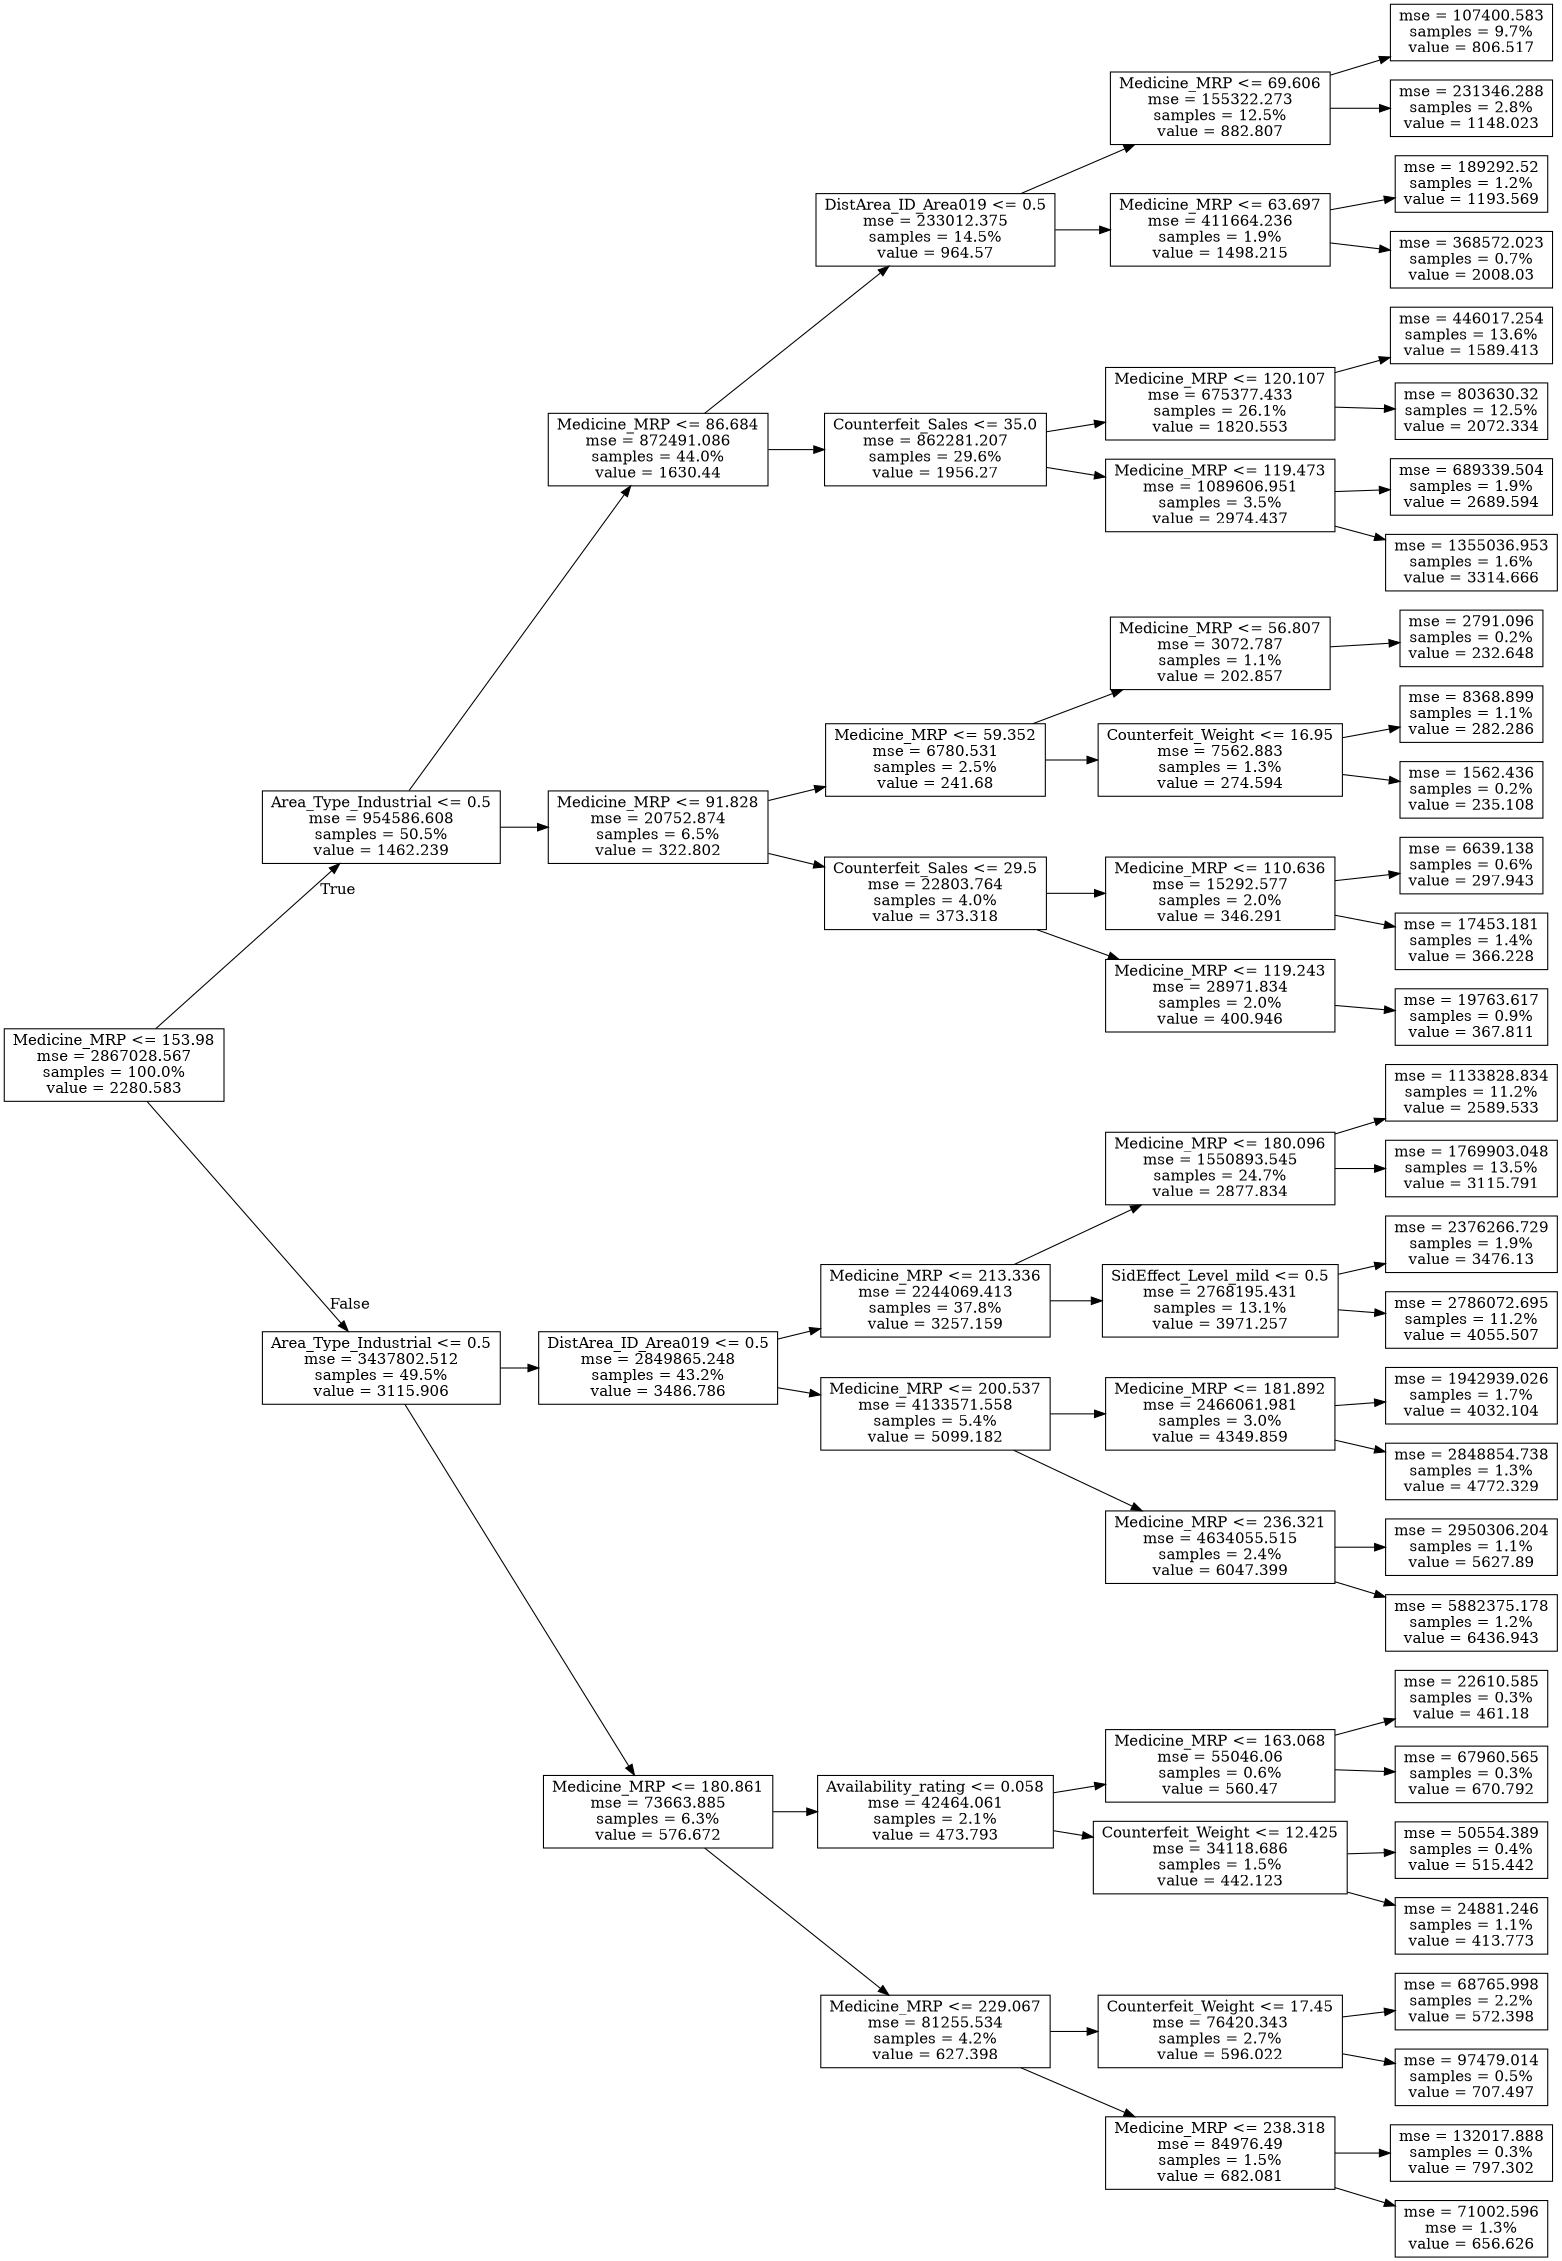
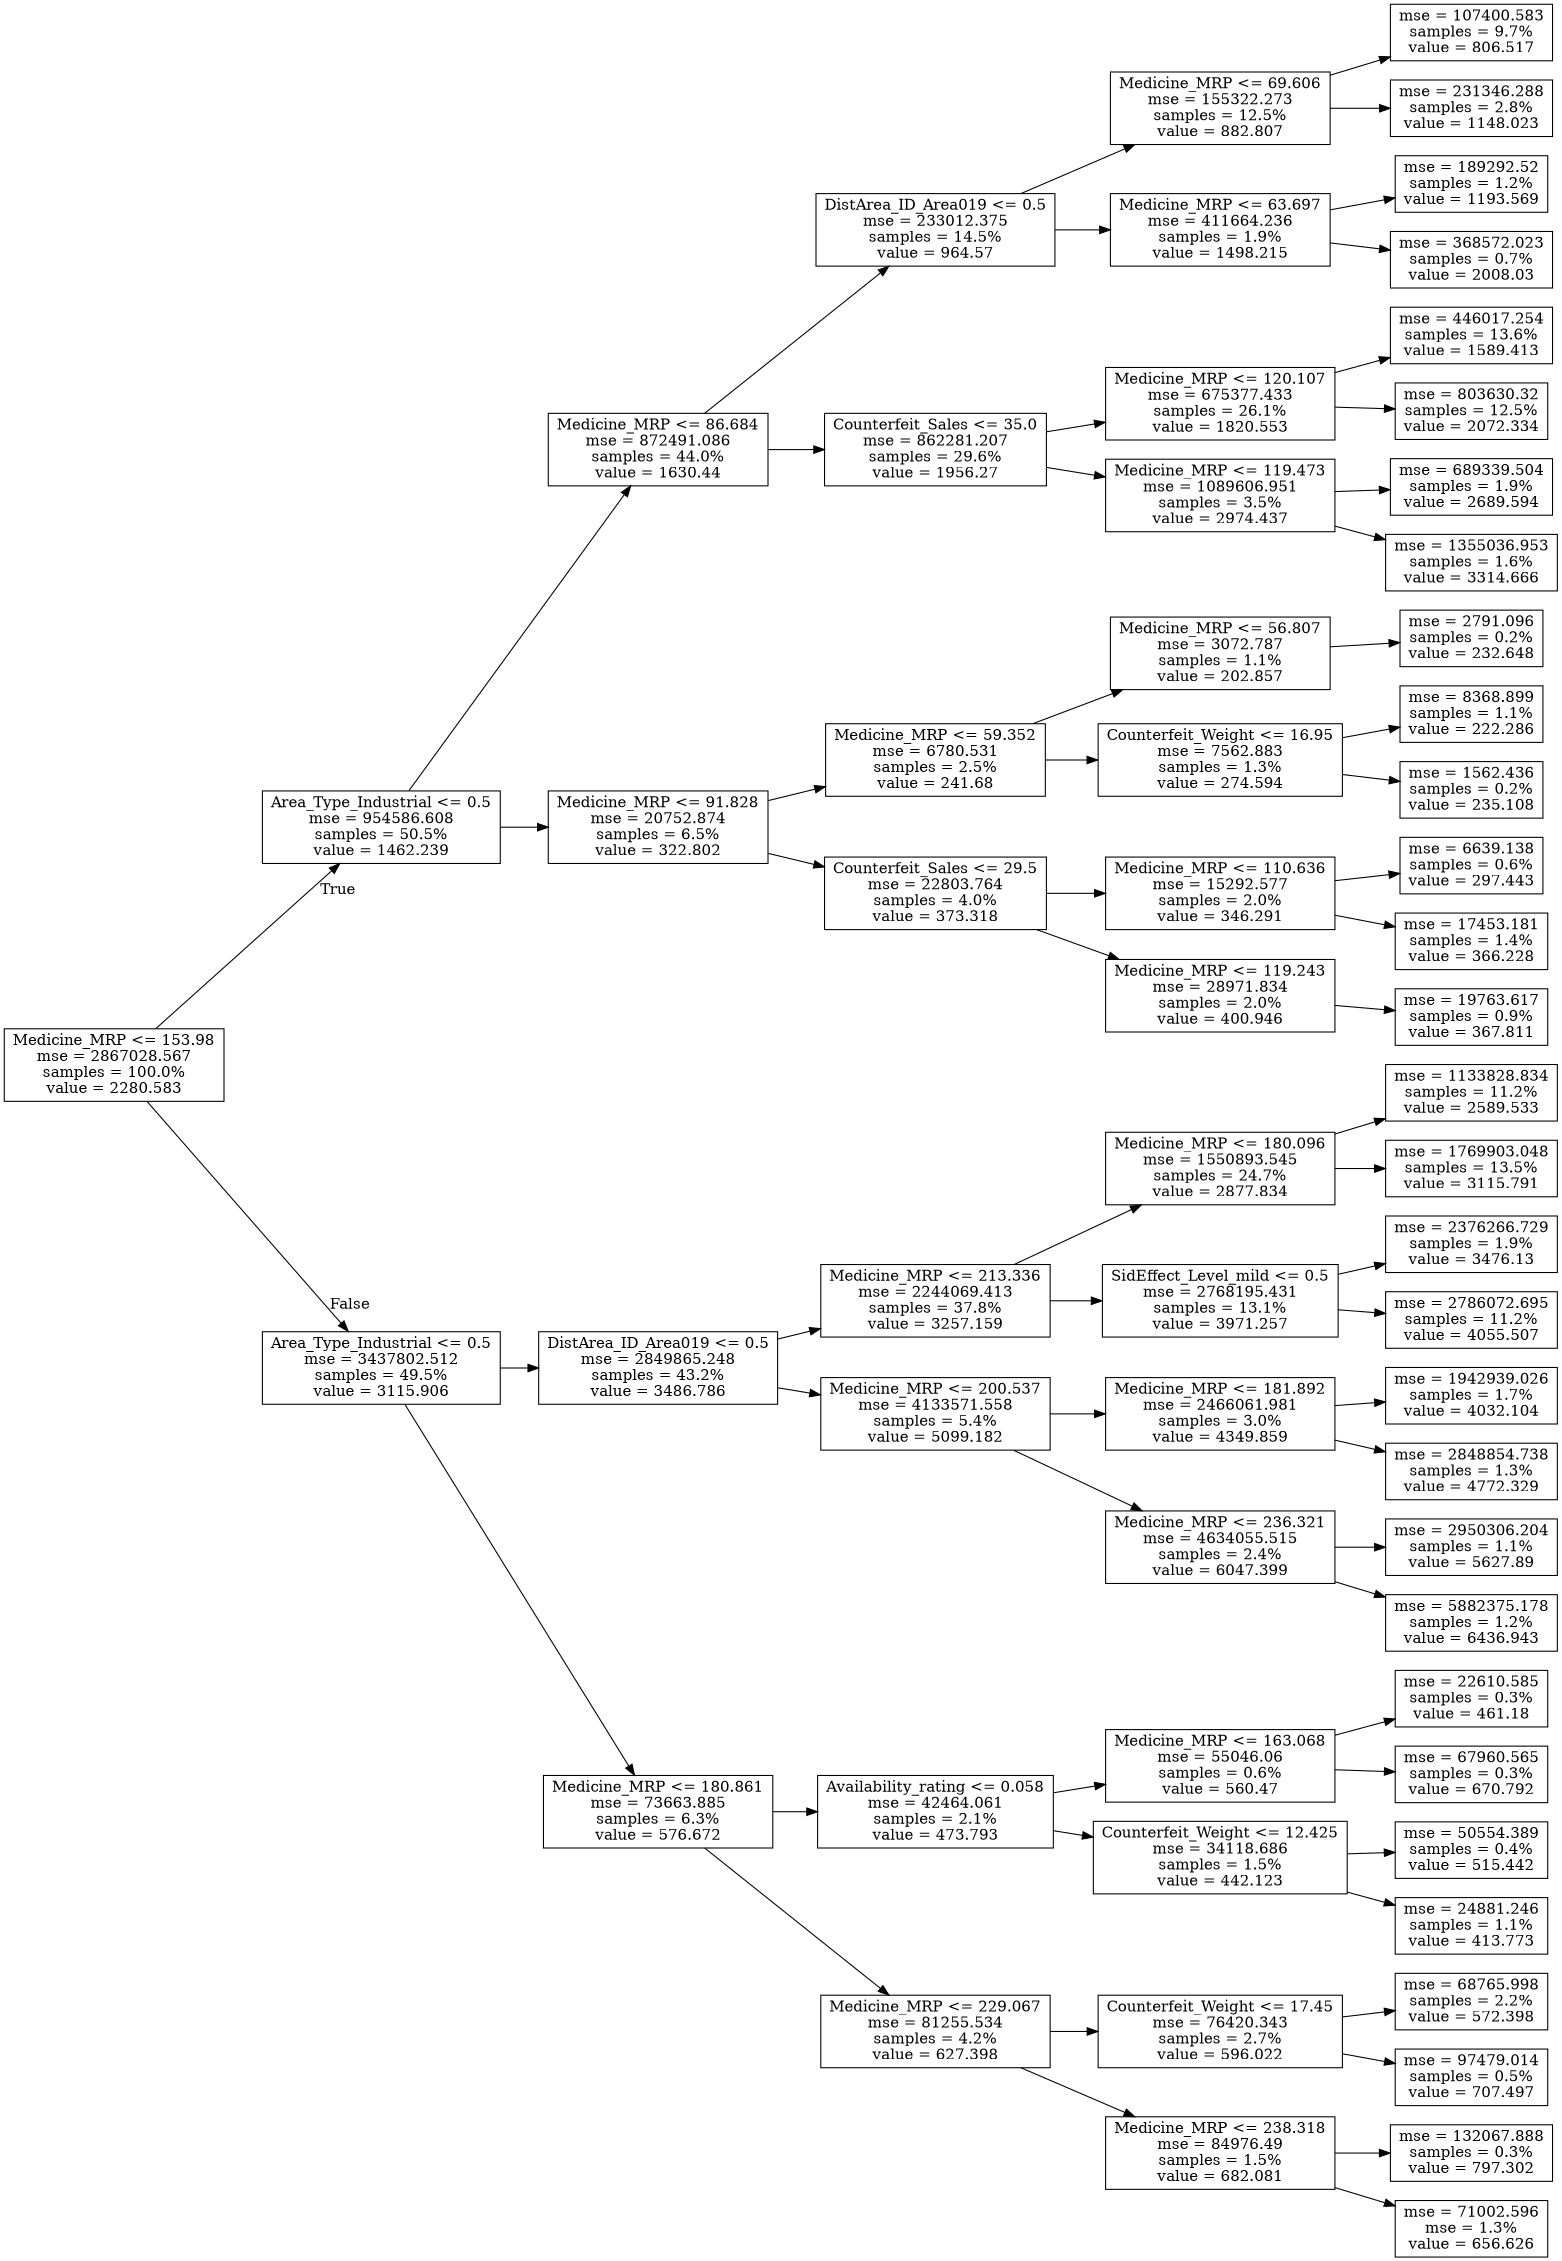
node "mse = 8368.899 samples = 1.1% value = 282.286": label "mse = 8368.899 samples = 1.1% value = 282.286" -> "mse = 8368.899 samples = 1.1% value = 222.286"
node "mse = 6639.138 samples = 0.6% value = 297.943": label "mse = 6639.138 samples = 0.6% value = 297.943" -> "mse = 6639.138 samples = 0.6% value = 297.443"
node "mse = 132017.888 samples = 0.3% value = 797.302": label "mse = 132017.888 samples = 0.3% value = 797.302" -> "mse = 132067.888 samples = 0.3% value = 797.302"
